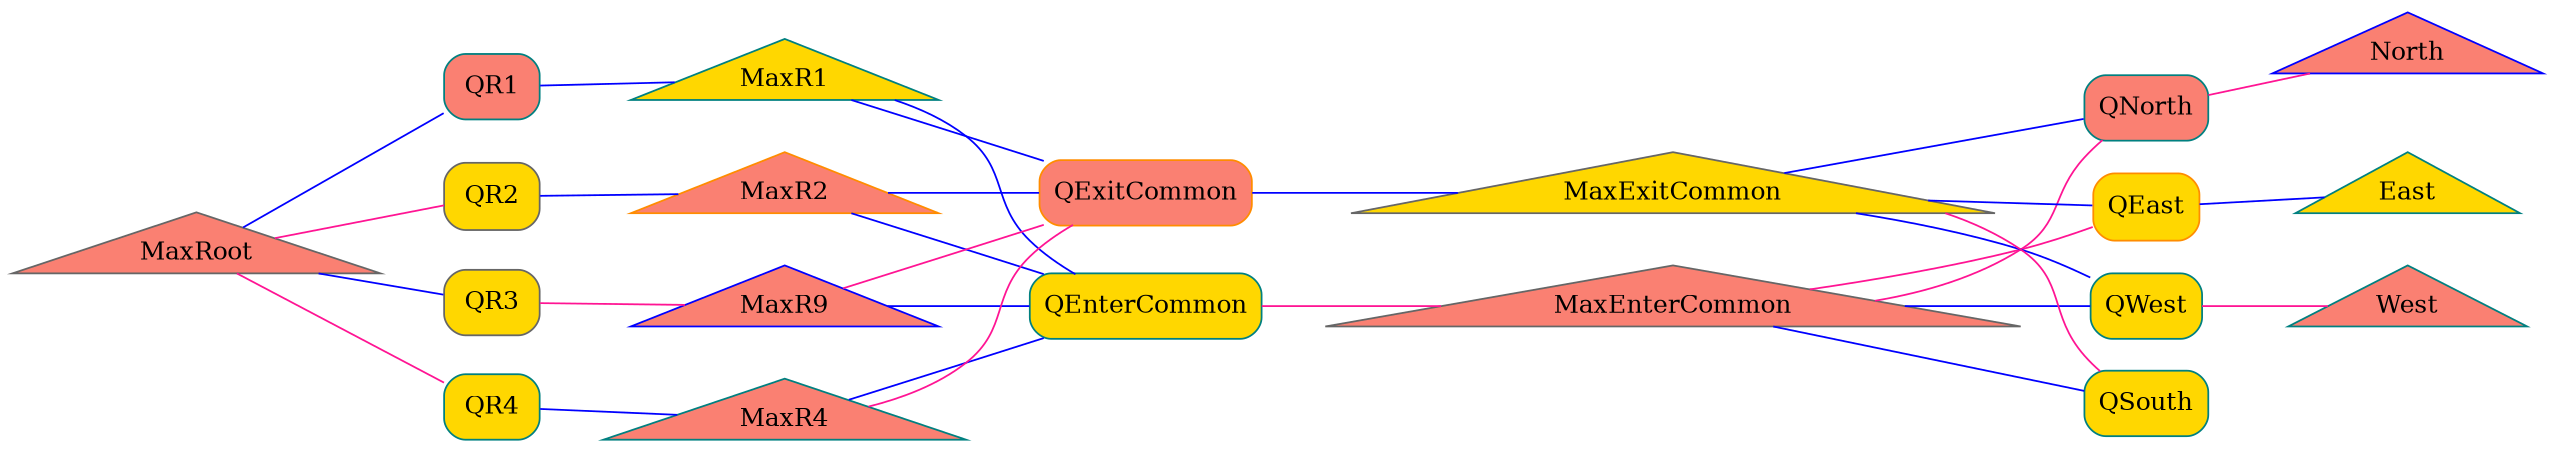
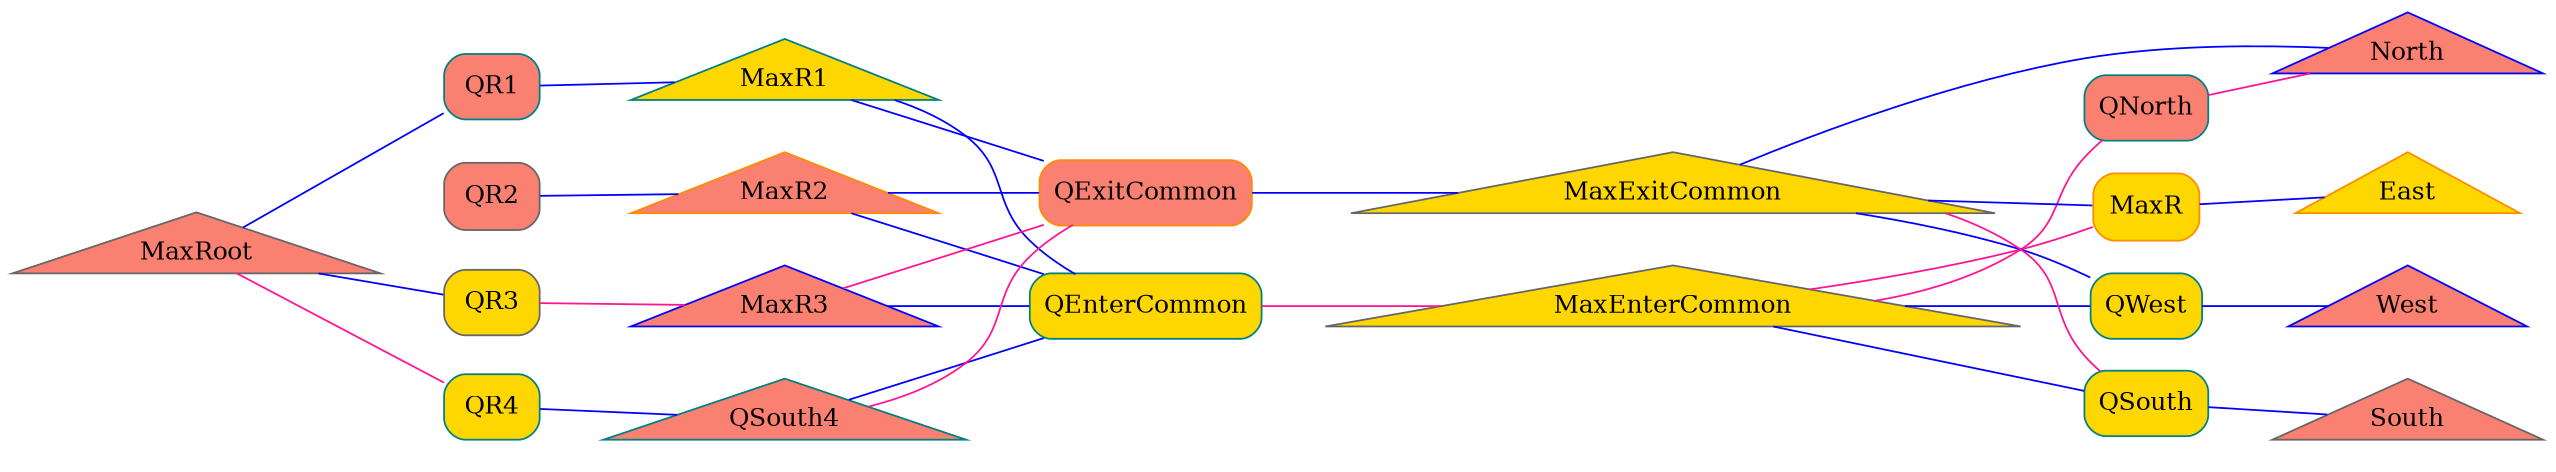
edge "QNorth" -- "MaxExitCommon": now "North" -- "MaxExitCommon"
node "East": color teal -> darkorange
node "QR2": fillcolor gold -> salmon
node "QEast": label "QEast" -> "MaxR"
edge "QR2" -- "MaxRoot": removed
node "MaxR9": label "MaxR9" -> "MaxR3"
node "MaxEnterCommon": fillcolor salmon -> gold
edge "QWest" -- "West": color deeppink -> blue
node "West": color teal -> blue
node "MaxR4": label "MaxR4" -> "QSouth4"
node "South": added
